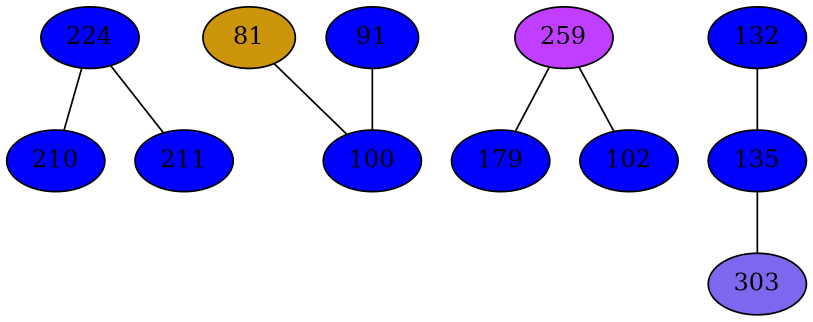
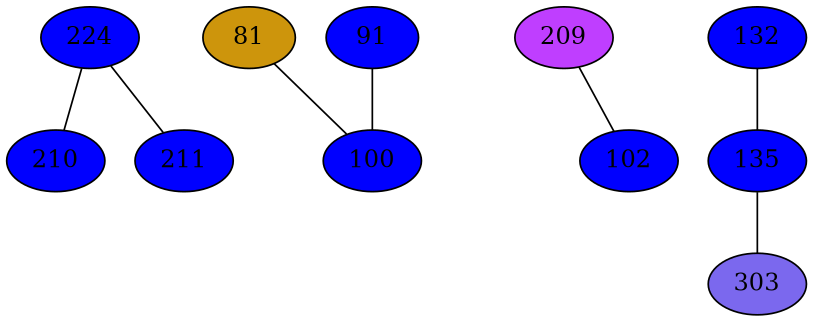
node "259": label "259" -> "209"
node "179": removed
